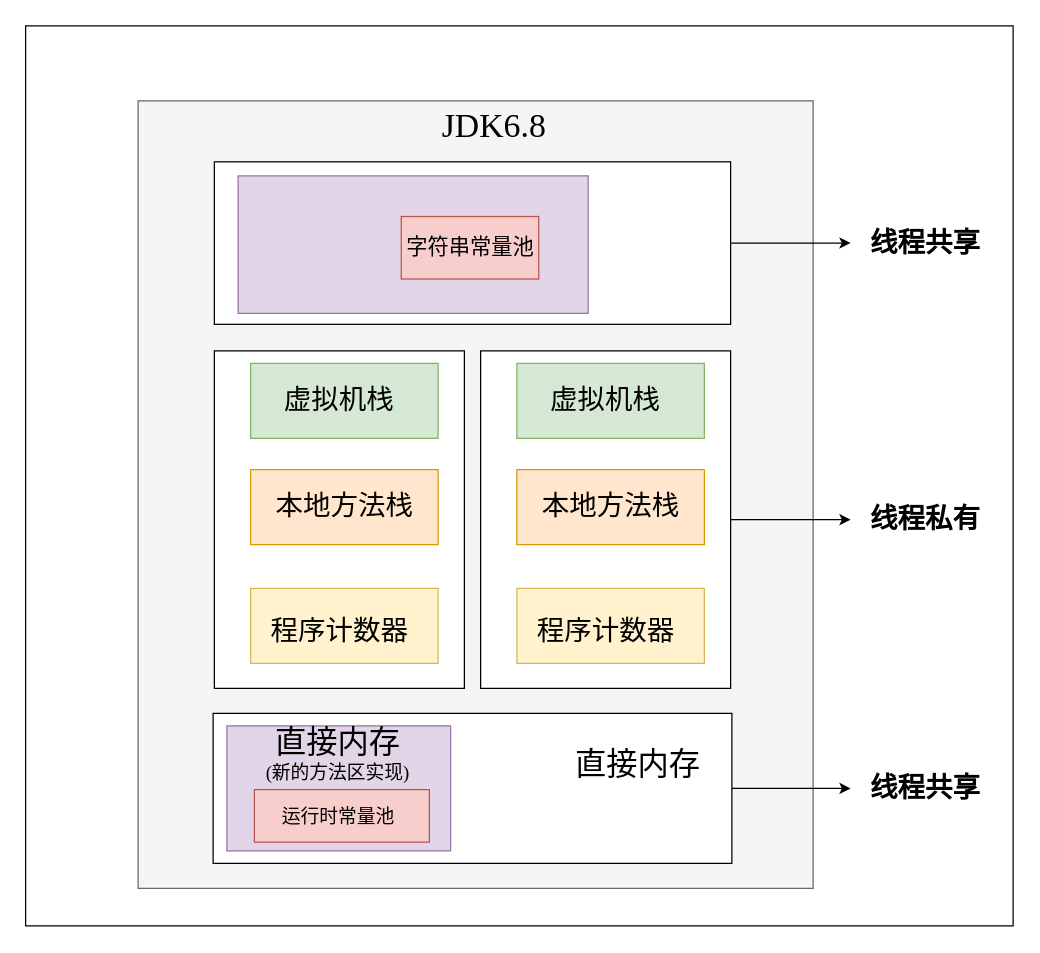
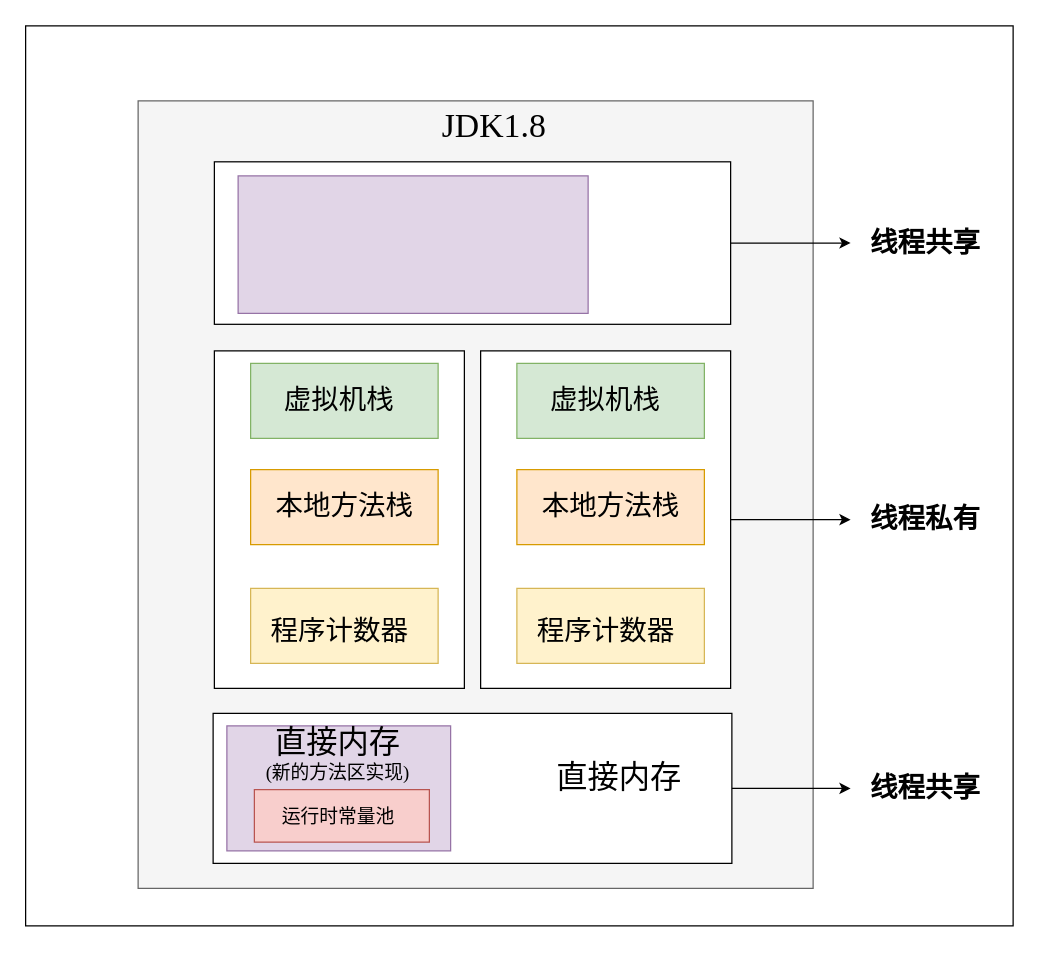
node "JDK6.8": label "JDK6.8" -> "JDK1.8"
node "字符串常量池": removed
node "直接内存": moved (638, 765) -> (619, 777)
